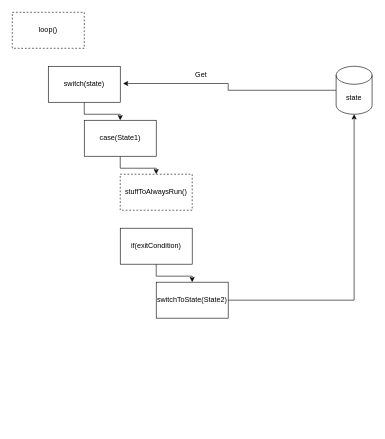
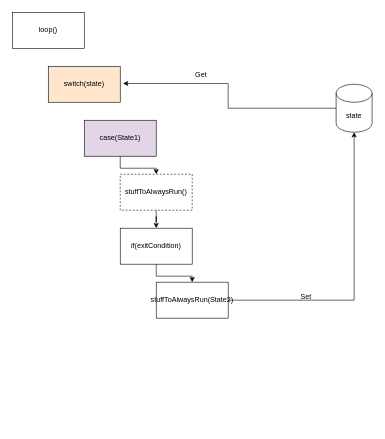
node "loop()": style dashed -> solid
node "switch(state)": fillcolor #ffffff -> #ffe6cc
node "state": moved (354, 90) -> (354, 108)
edge "switch(state)" -> "case(State1)": removed
node "case(State1)": fillcolor #ffffff -> #e1d5e7
edge "stuffToAlwaysRun()" -> "if(exitCondition)": added
node "Set": added
node "switchToState(State2)": label "switchToState(State2)" -> "stuffToAlwaysRun(State2)"
